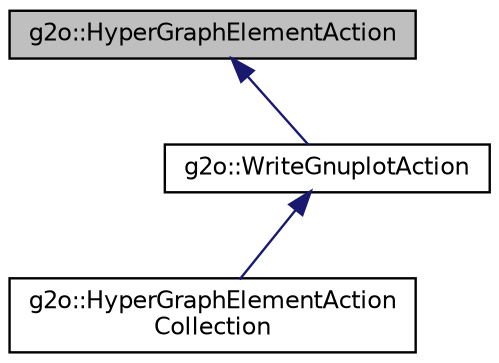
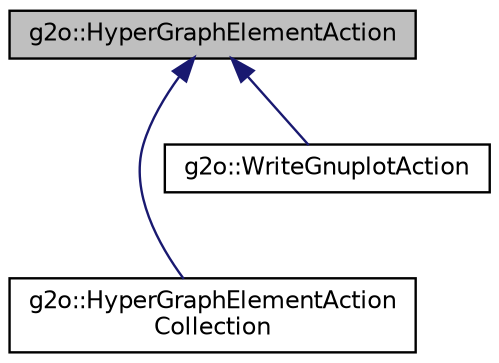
edge "g2o::HyperGraphElementAction Collection" -> "g2o::WriteGnuplotAction": now "g2o::HyperGraphElementAction Collection" -> "g2o::HyperGraphElementAction"
